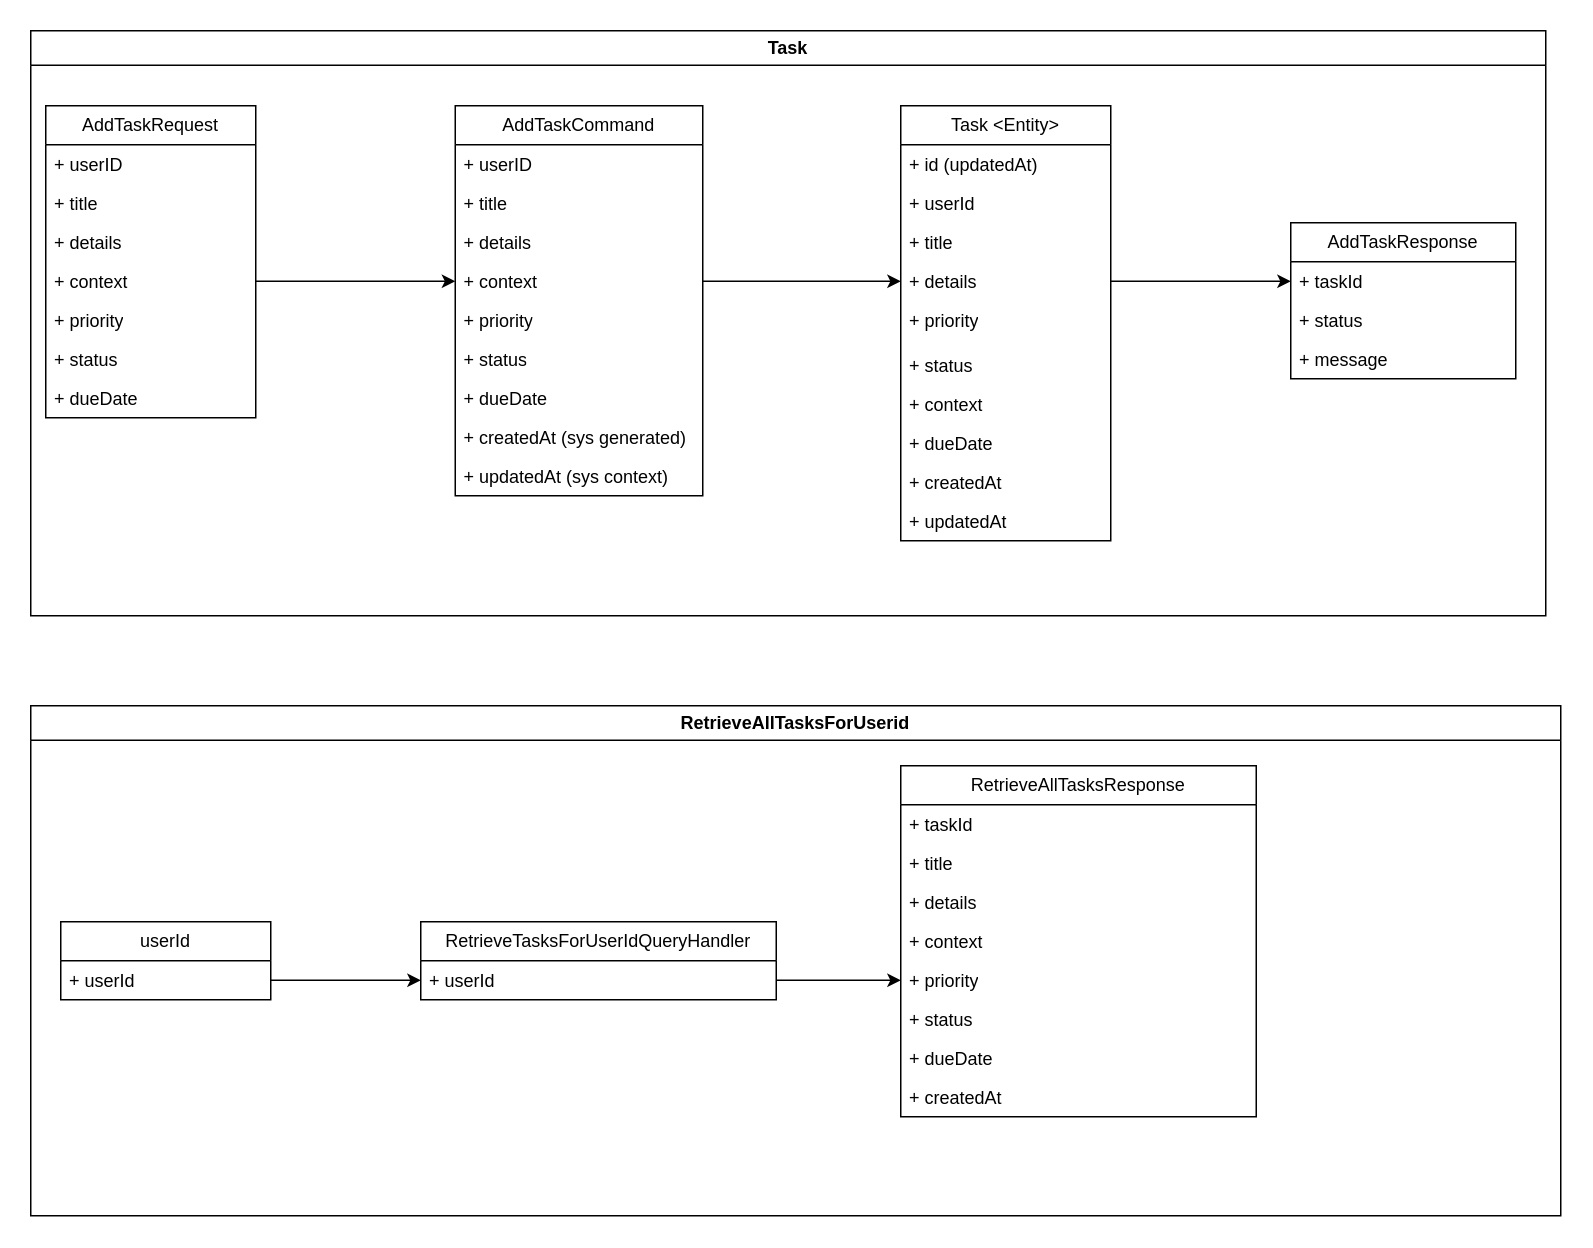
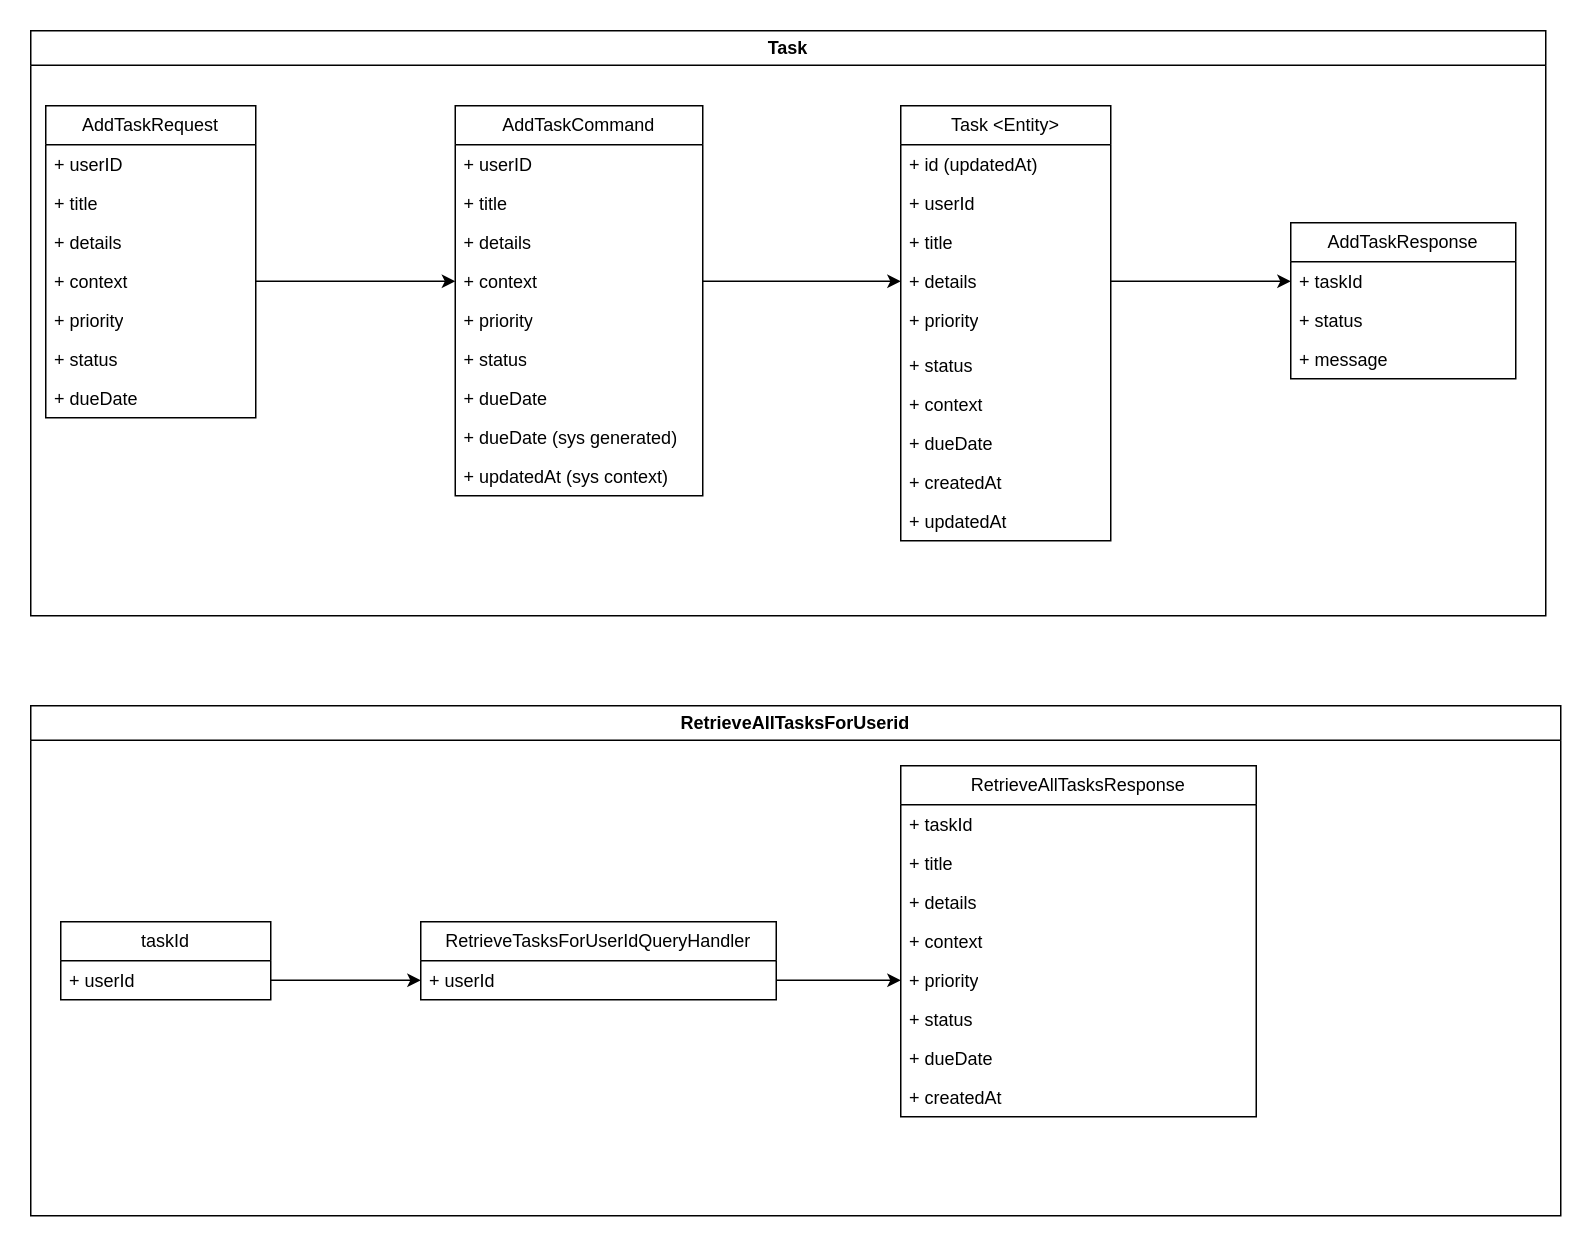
node "+ createdAt (sys generated)": label "+ createdAt (sys generated)" -> "+ dueDate (sys generated)"
node "userId": label "userId" -> "taskId"
